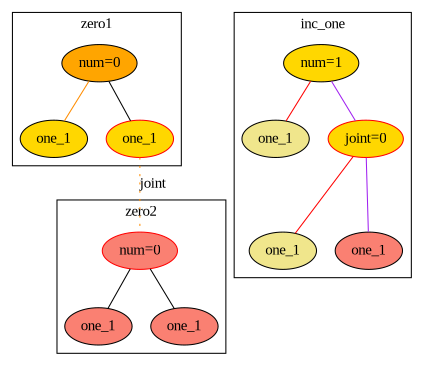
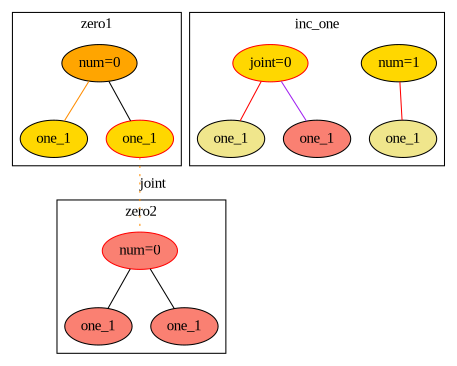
edge "num=1" -- "joint=0": removed
